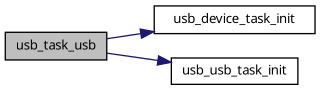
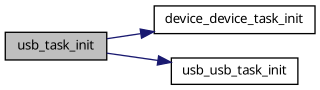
node "usb_device_task_init": label "usb_device_task_init" -> "device_device_task_init"
node "usb_task_usb": label "usb_task_usb" -> "usb_task_init"
